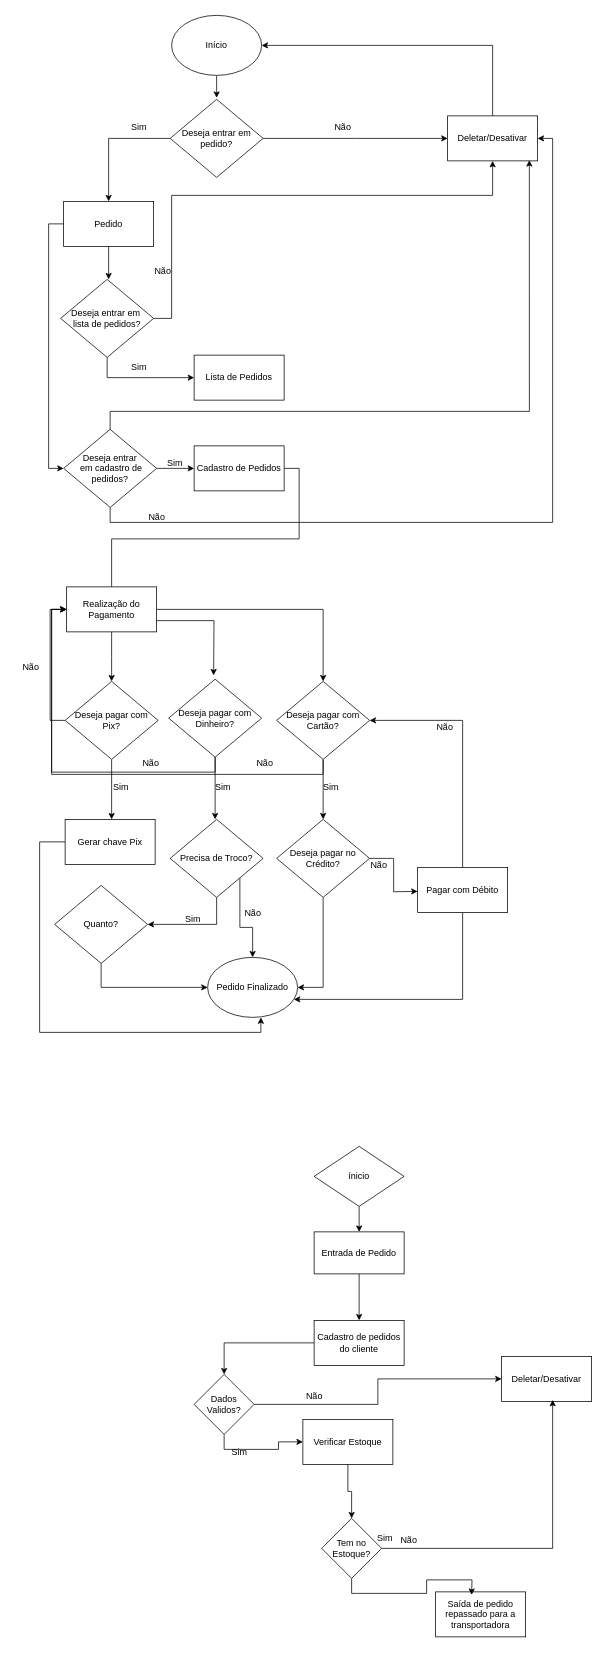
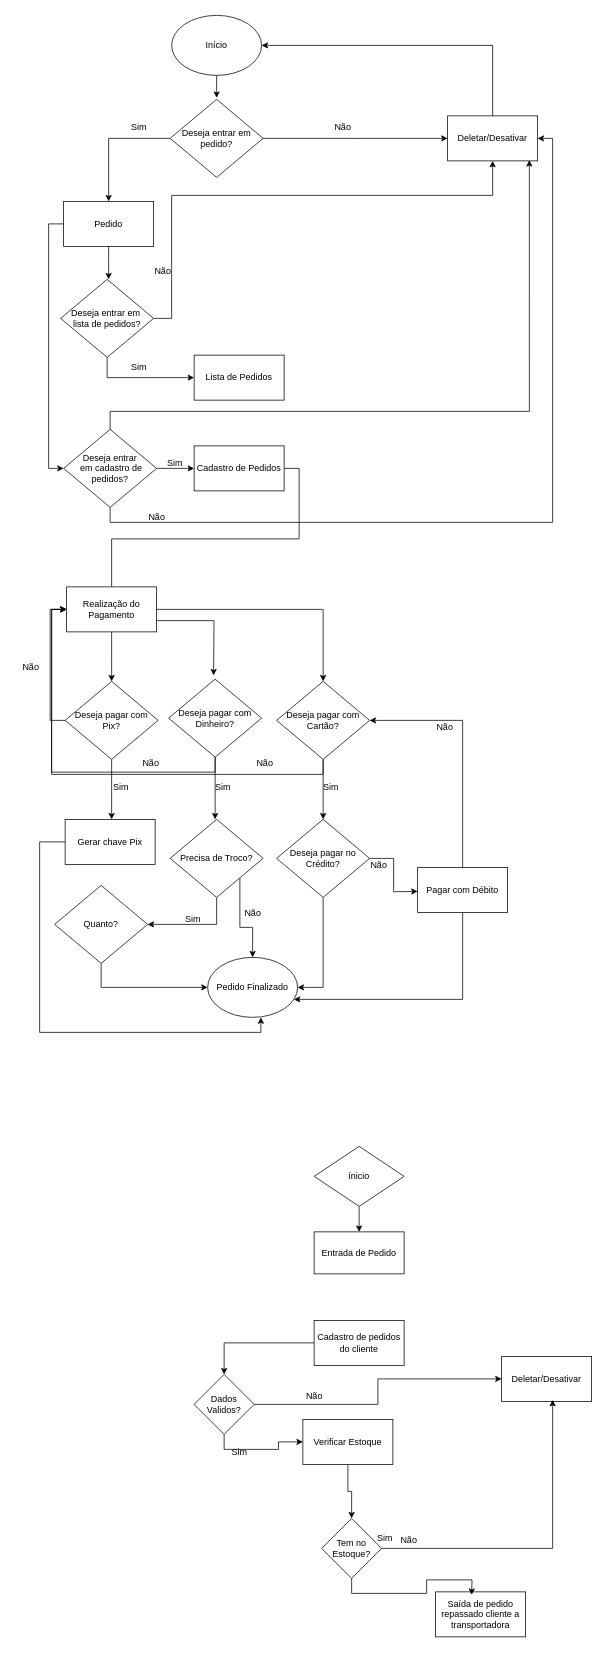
edge "Entrada de Pedido" -> "Cadastro de pedidos do cliente": removed
node "Saída de pedido repassado para a transportadora": label "Saída de pedido repassado para a transportadora" -> "Saída de pedido repassado cliente a transportadora"
